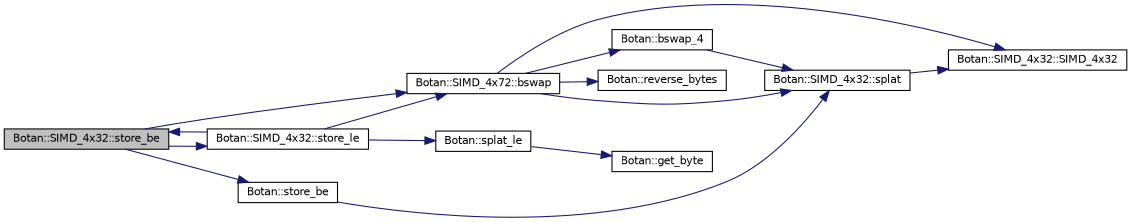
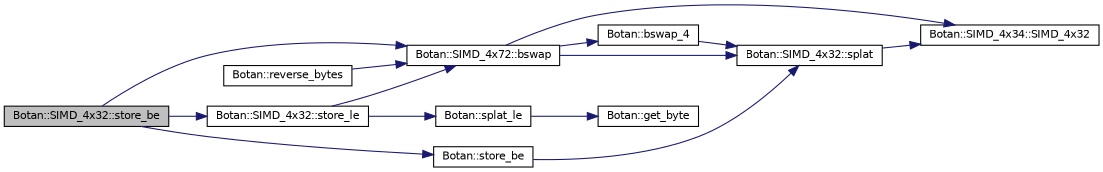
node "Botan::SIMD_4x32::SIMD_4x32": label "Botan::SIMD_4x32::SIMD_4x32" -> "Botan::SIMD_4x34::SIMD_4x32"
edge "Botan::SIMD_4x72::bswap" -> "Botan::reverse_bytes": reversed
edge "Botan::SIMD_4x32::store_le" -> "Botan::SIMD_4x32::store_be": removed
